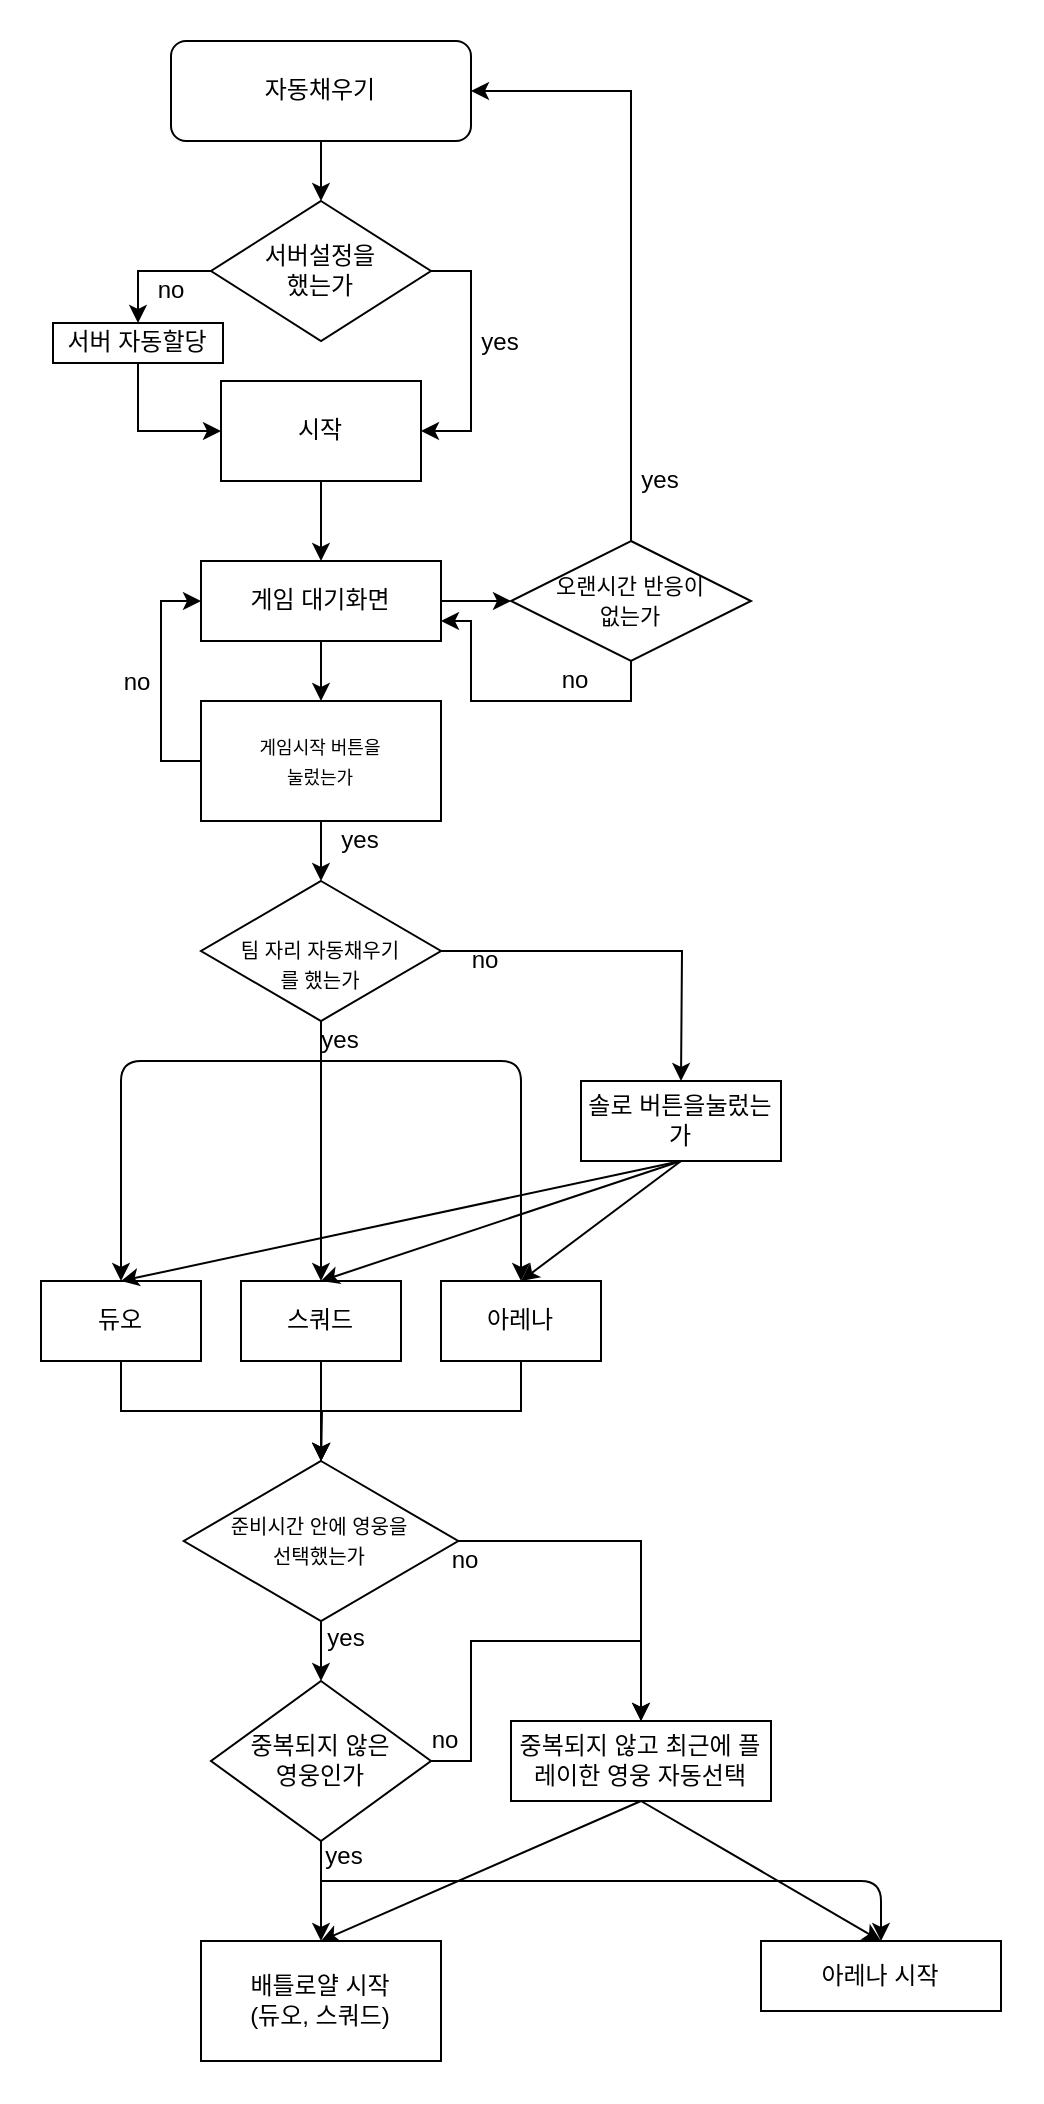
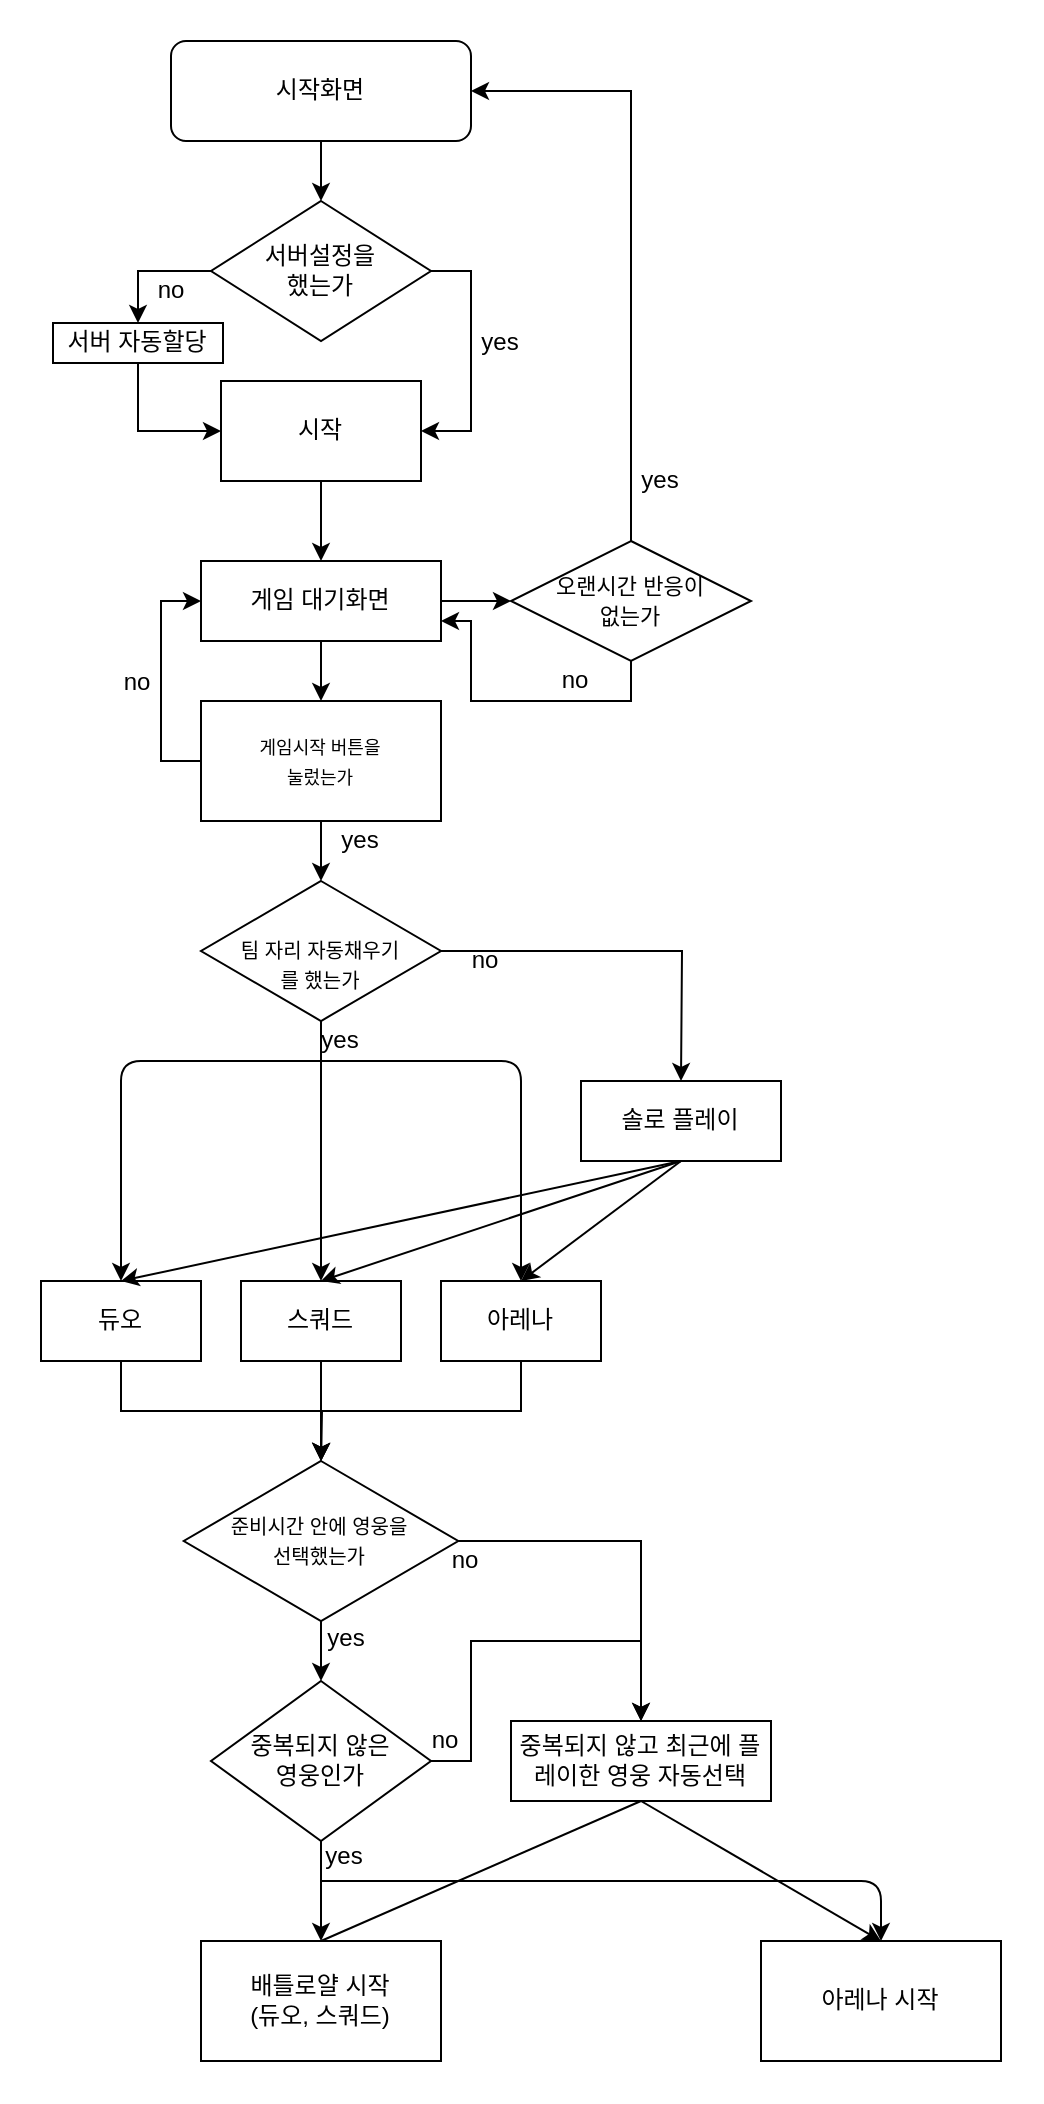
node "자동채우기": label "자동채우기" -> "시작화면"
node "솔로 버튼을눌렀는가": label "솔로 버튼을눌렀는가" -> "솔로 플레이"
edge "중복되지 않고 최근에 플레이한 영웅 자동선택" -> "배틀로얄 시작 (듀오, 스쿼드)": arrowhead classic -> none
node "아레나 시작": size 240x70 -> 240x120
